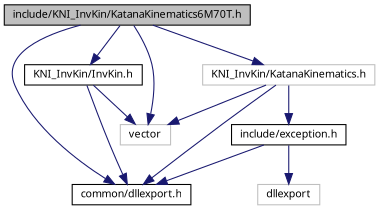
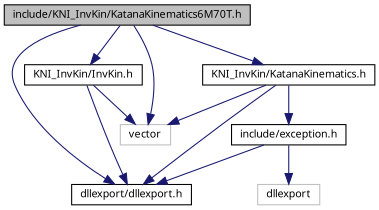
node "KNI_InvKin/KatanaKinematics.h": color grey75 -> black
node "common/dllexport.h": label "common/dllexport.h" -> "dllexport/dllexport.h"
